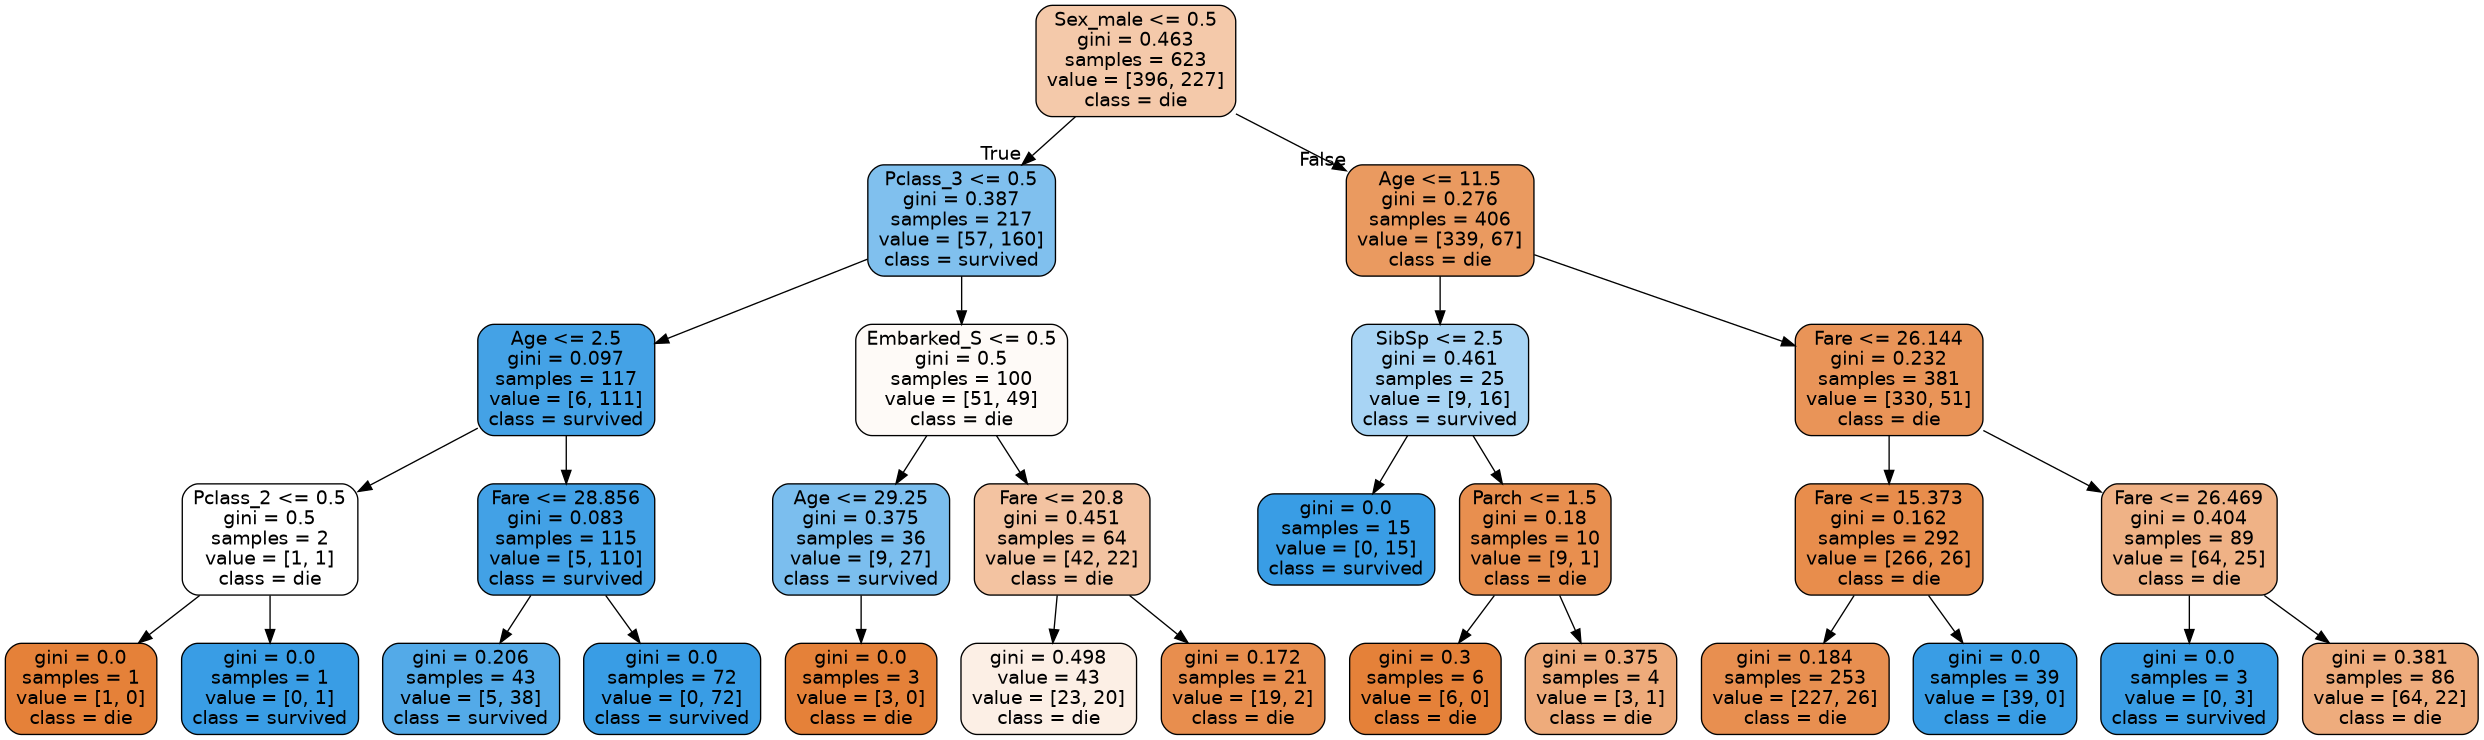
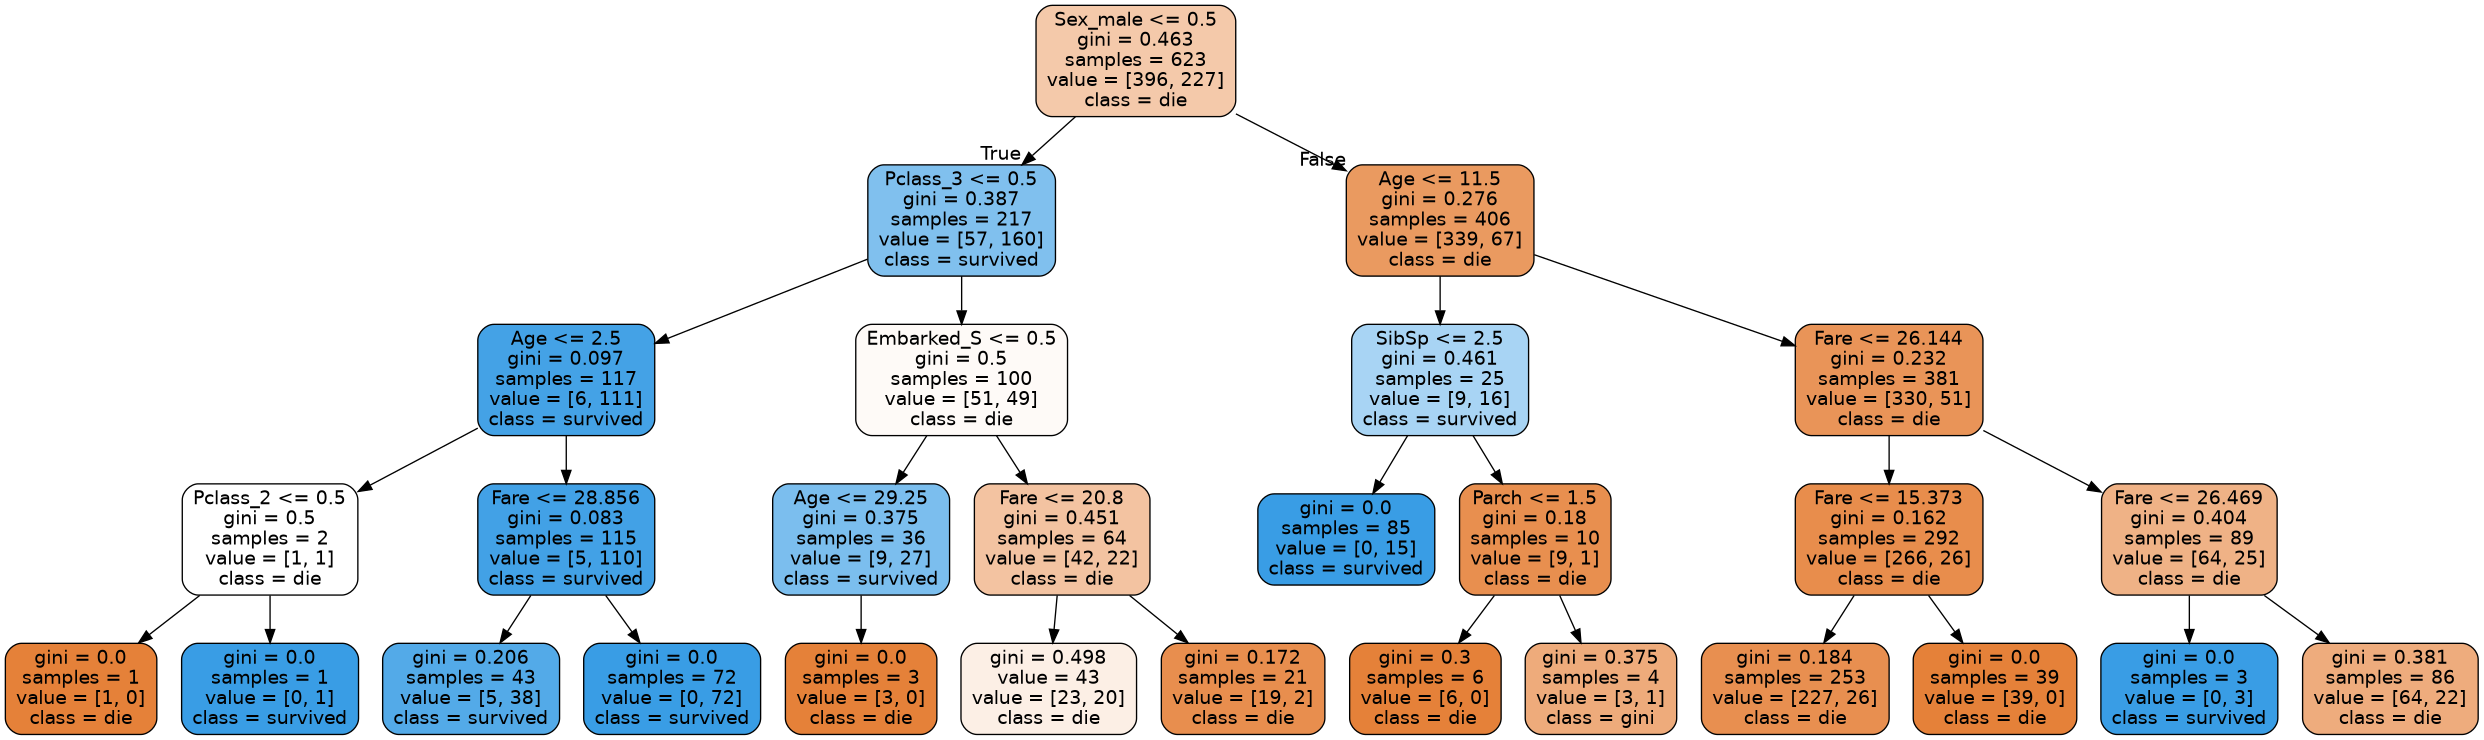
node "gini = 0.0 samples = 15 value = [0, 15] class = survived": label "gini = 0.0 samples = 15 value = [0, 15] class = survived" -> "gini = 0.0 samples = 85 value = [0, 15] class = survived"
node "gini = 0.375 samples = 4 value = [3, 1] class = die": label "gini = 0.375 samples = 4 value = [3, 1] class = die" -> "gini = 0.375 samples = 4 value = [3, 1] class = gini"
node "gini = 0.0 samples = 39 value = [39, 0] class = die": fillcolor #399de5 -> #e58139
